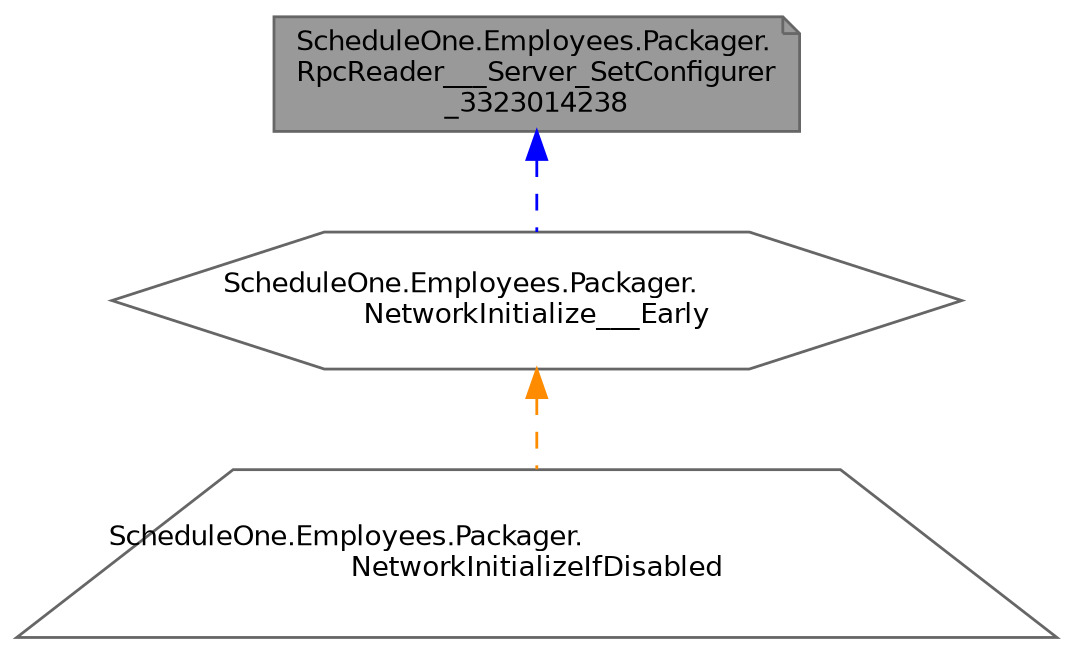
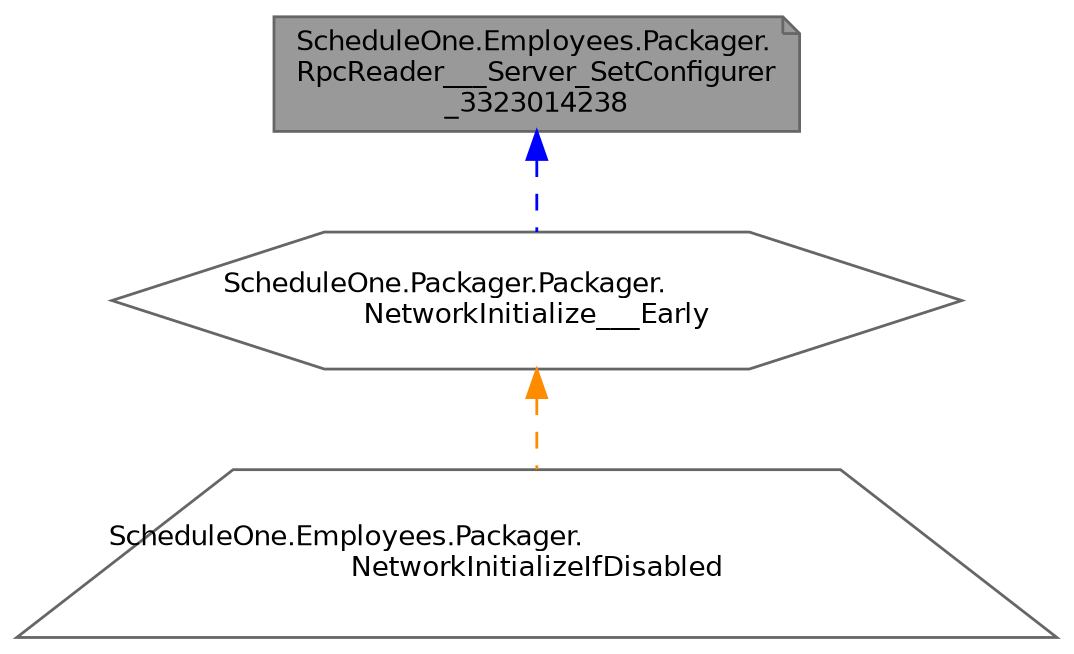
node "ScheduleOne.Employees.Packager. NetworkInitialize___Early": label "ScheduleOne.Employees.Packager. NetworkInitialize___Early" -> "ScheduleOne.Packager.Packager. NetworkInitialize___Early"
